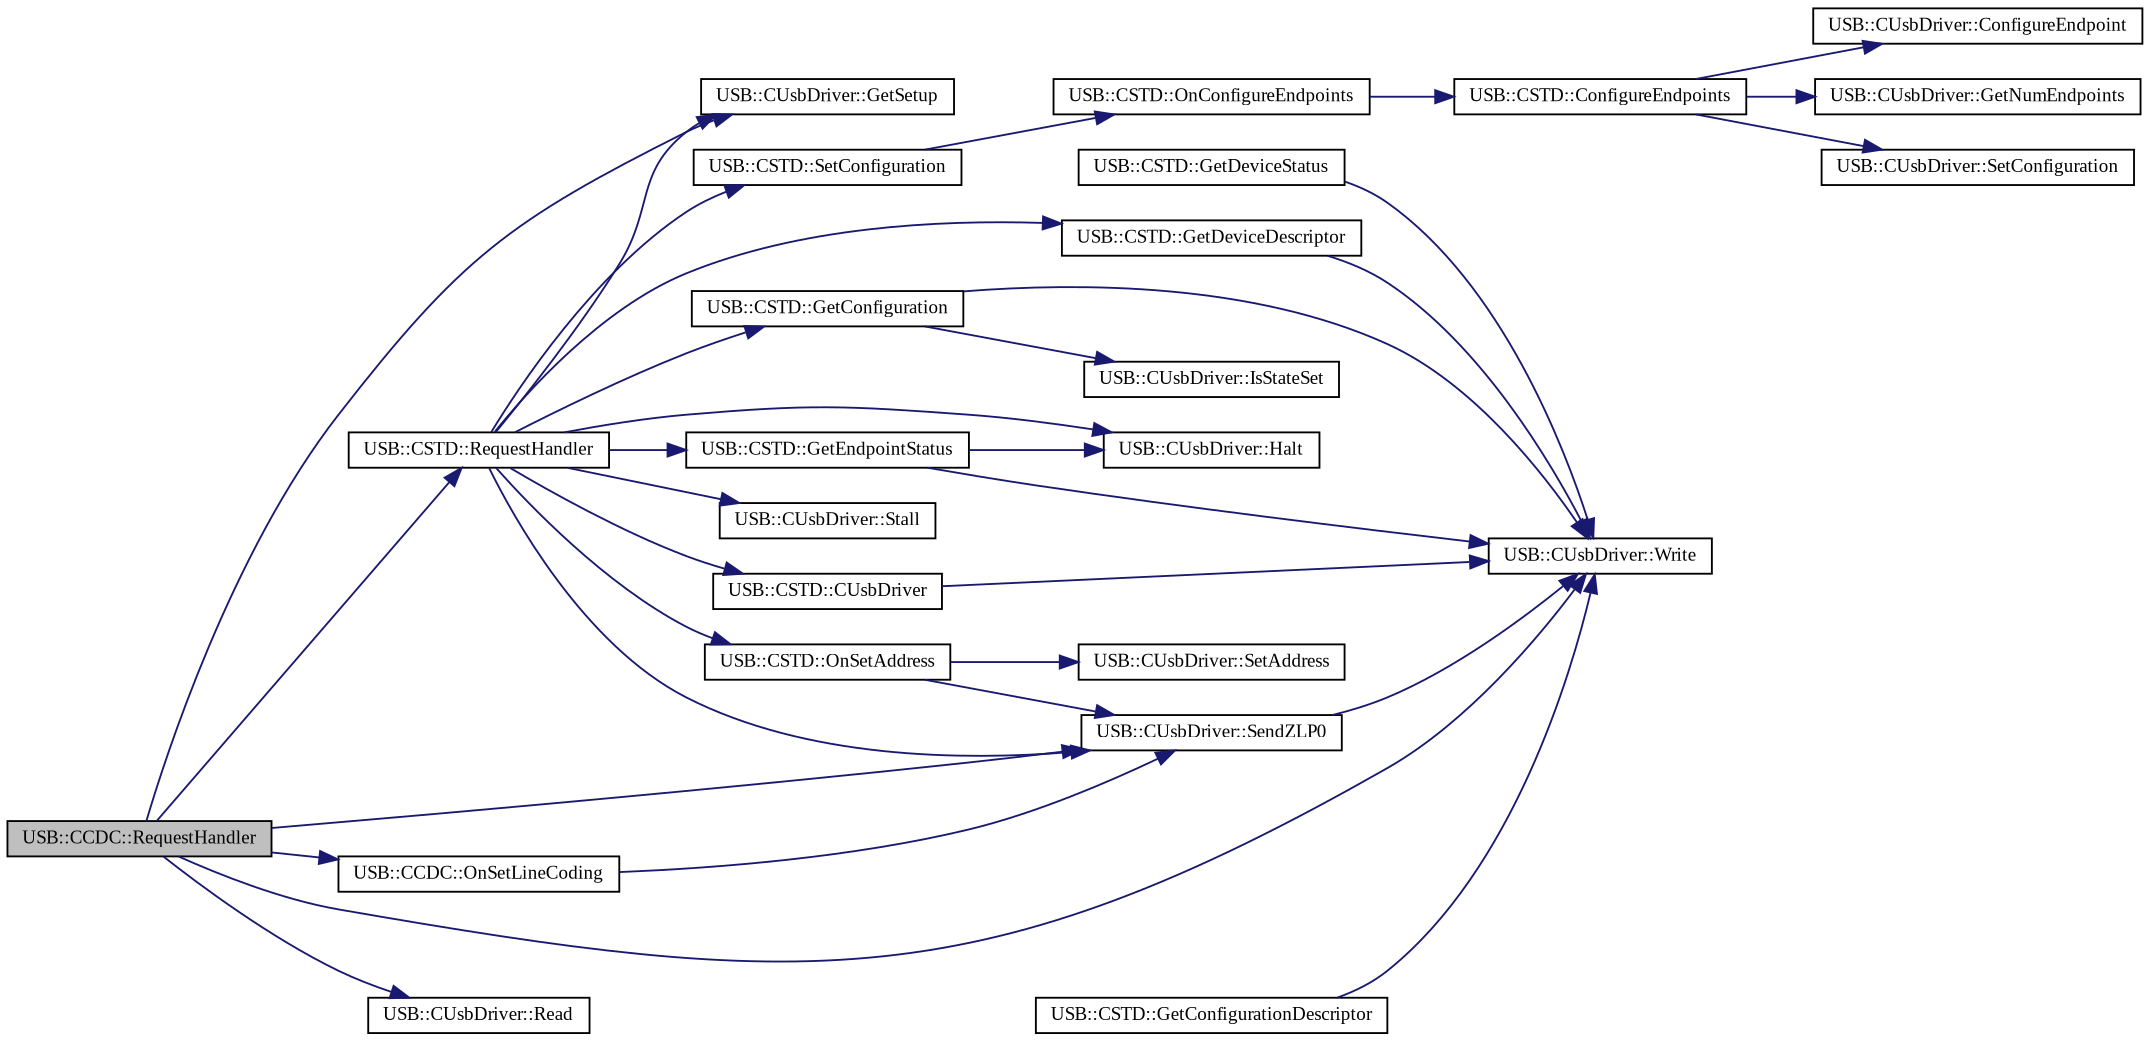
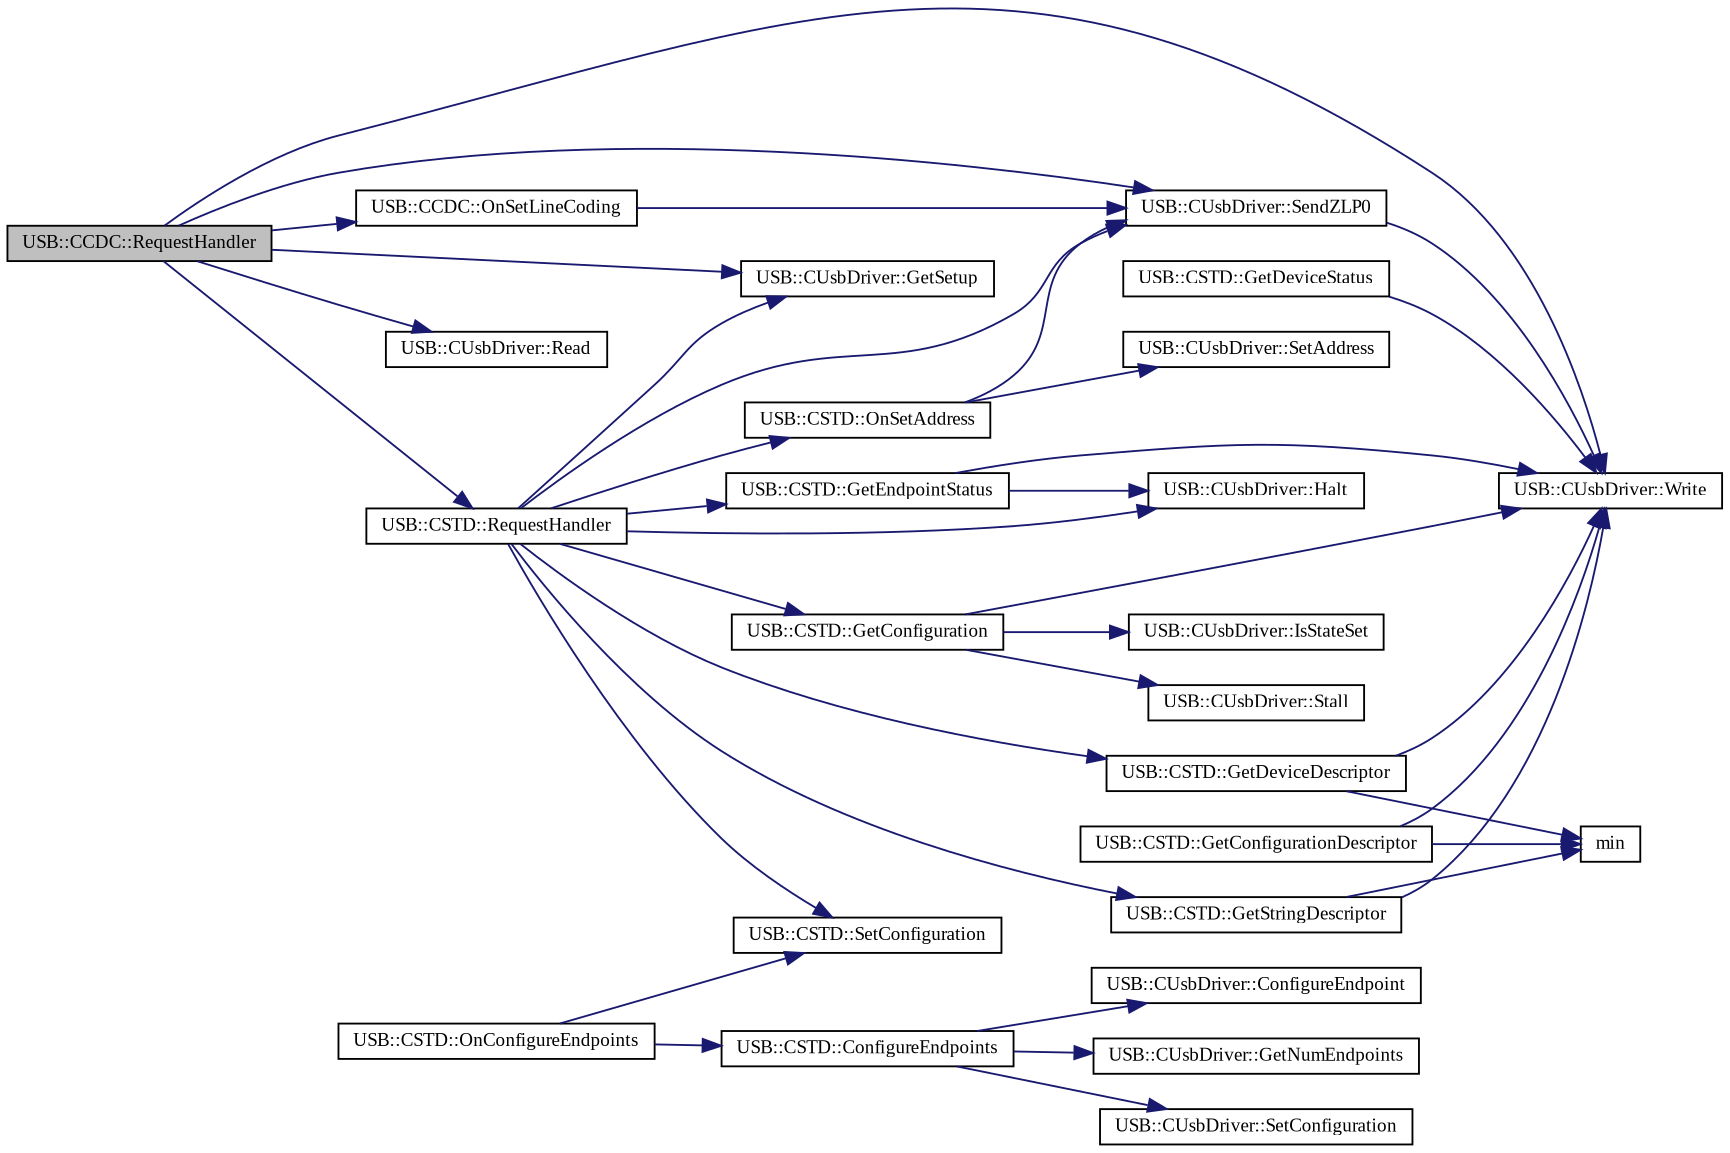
edge "USB::CSTD::SetConfiguration" -> "USB::CSTD::OnConfigureEndpoints": reversed
edge "USB::CSTD::RequestHandler" -> "USB::CUsbDriver::Stall": now "USB::CSTD::GetConfiguration" -> "USB::CUsbDriver::Stall"
node "USB::CSTD::CUsbDriver": label "USB::CSTD::CUsbDriver" -> "USB::CSTD::GetStringDescriptor"
node "min": added
